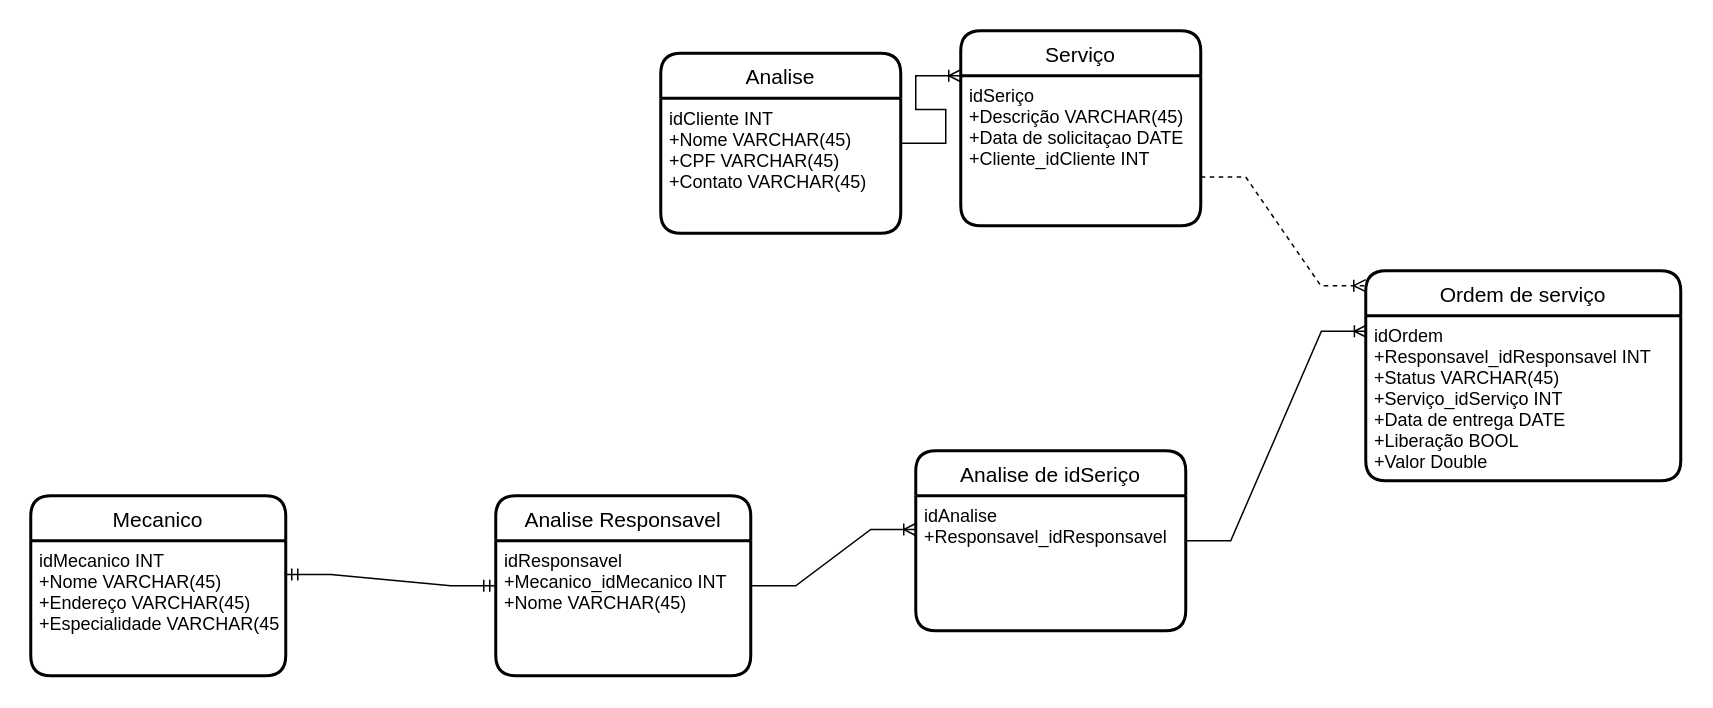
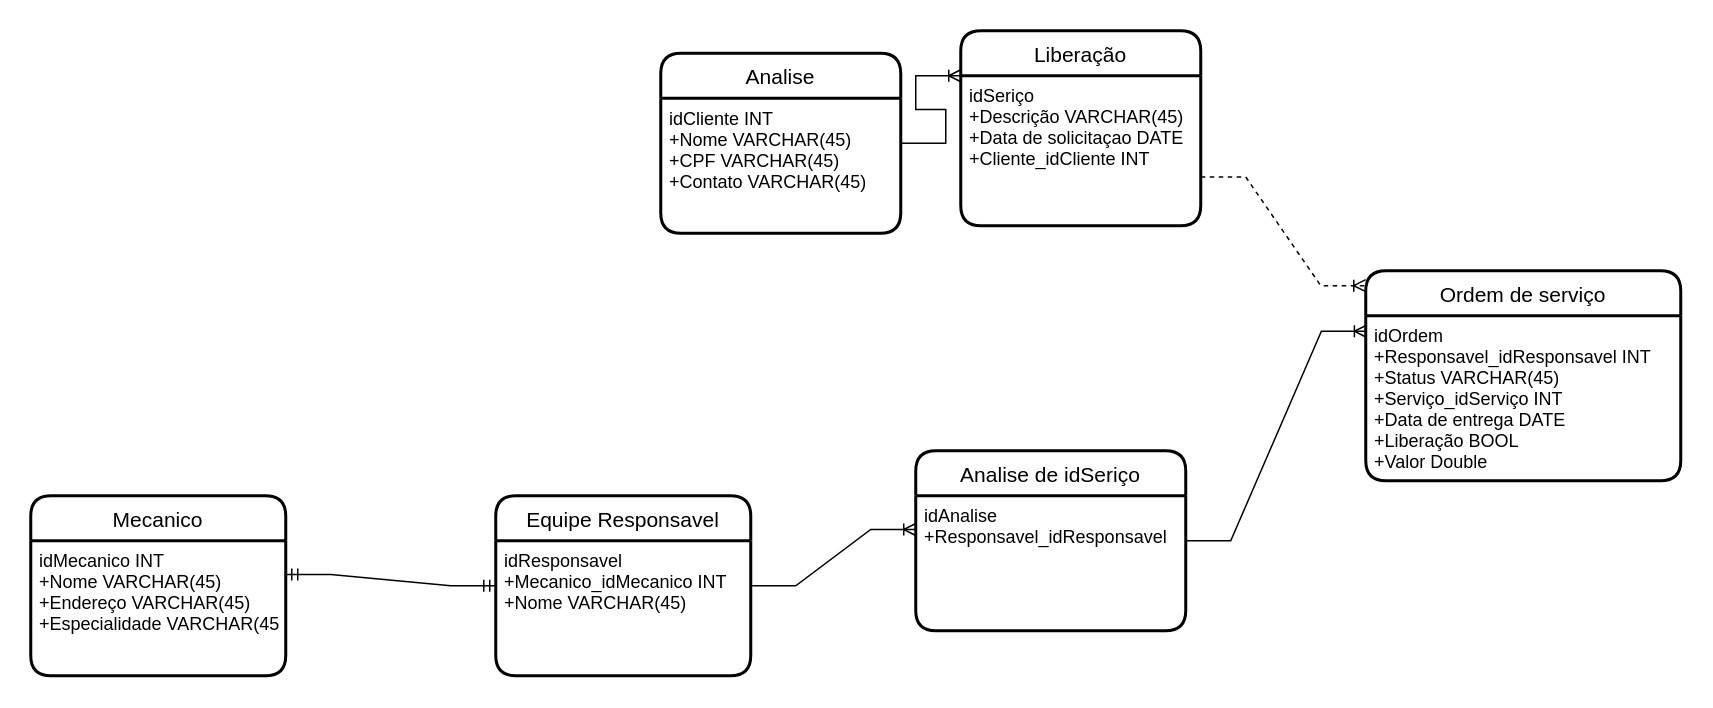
node "Serviço": label "Serviço" -> "Liberação"
node "Analise Responsavel": label "Analise Responsavel" -> "Equipe Responsavel"
